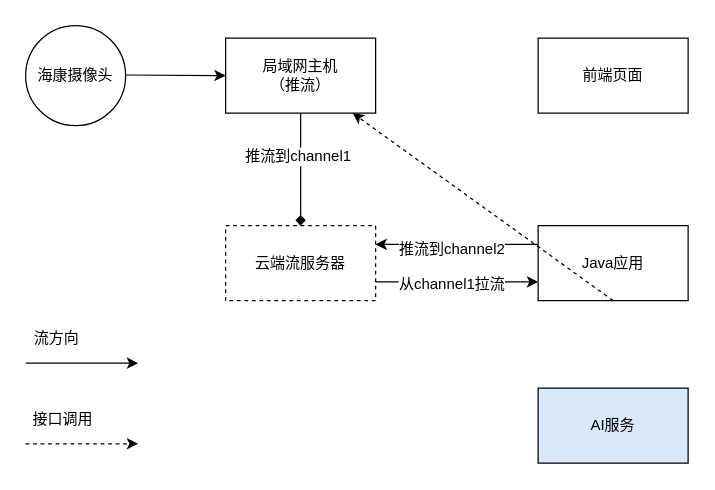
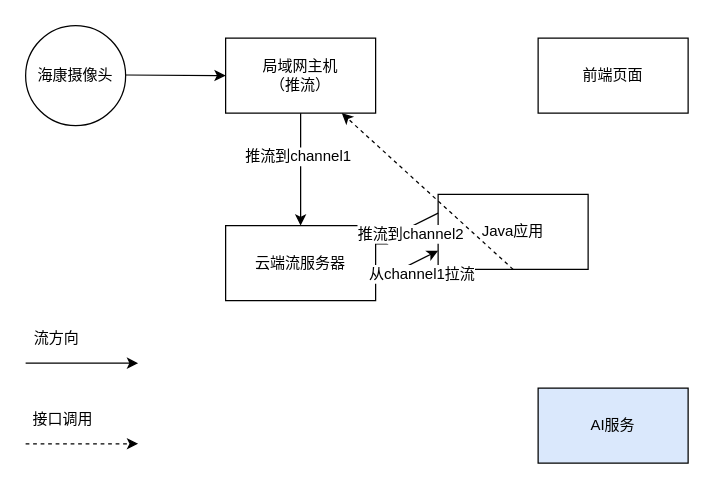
edge "局域网主机 （推流）" -> "云端流服务器": arrowhead diamond -> classic
node "云端流服务器": style dashed -> solid
node "Java应用": moved (613, 263) -> (513, 232)
